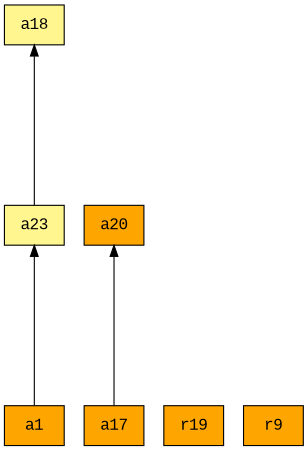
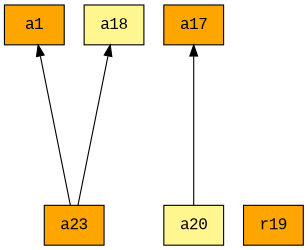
node "a23": fillcolor khaki1 -> orange
node "a20": fillcolor orange -> khaki1
edge "a1" -> "a23": reversed
edge "a17" -> "a20": reversed
node "r9": removed
